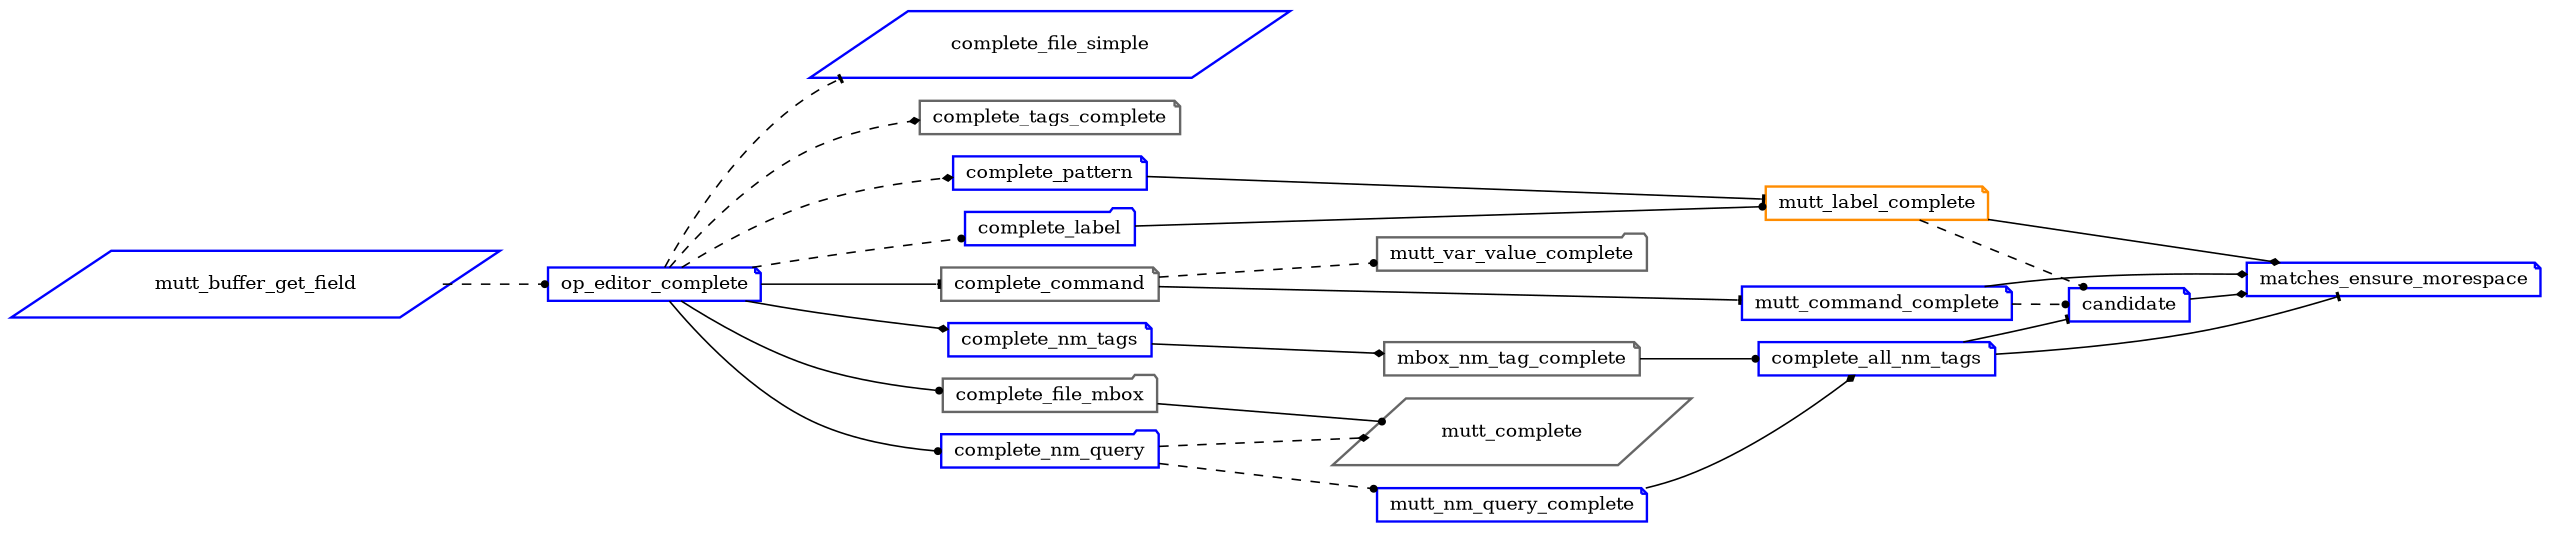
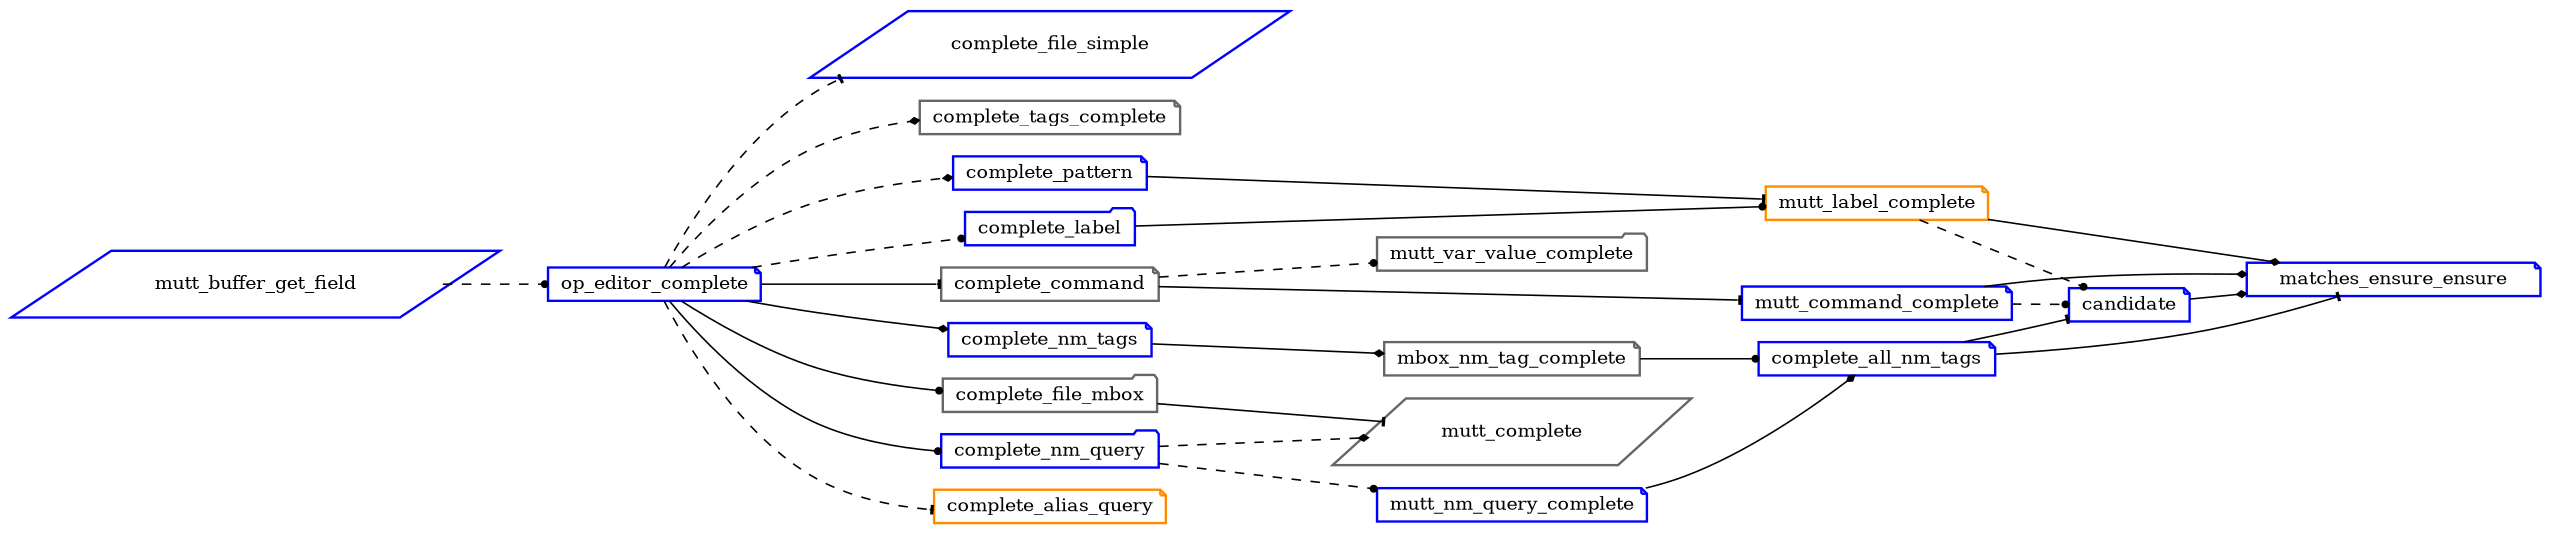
node "matches_ensure_morespace": label "matches_ensure_morespace" -> "matches_ensure_ensure"
edge "complete_file_mbox" -> "mutt_complete": arrowhead dot -> tee
node "complete_alias_query": added
